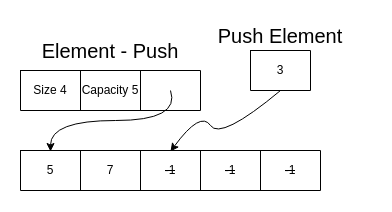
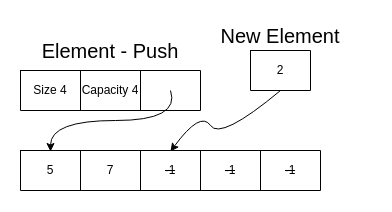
node "Push Element": label "Push Element" -> "New Element"
node "3": label "3" -> "2"
node "Capacity 5": label "Capacity 5" -> "Capacity 4"
